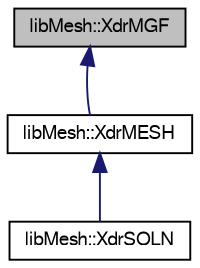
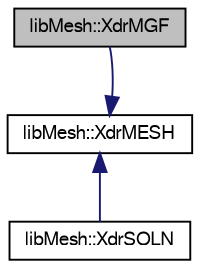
edge "libMesh::XdrMESH" -> "libMesh::XdrMGF": reversed
